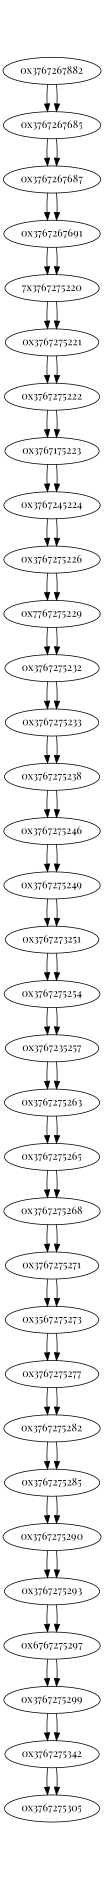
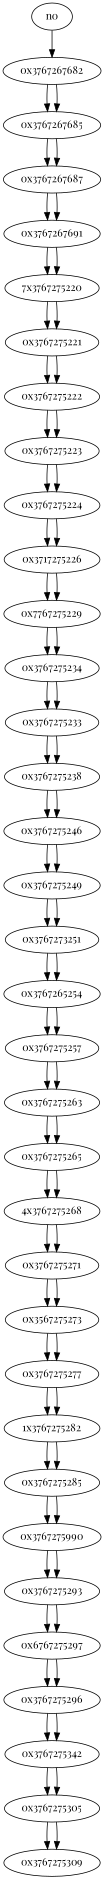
node "n0": added
node "0x3767267882": label "0x3767267882" -> "0x3767267682"
node "0x3767175223": label "0x3767175223" -> "0x3767275223"
node "0x3767245224": label "0x3767245224" -> "0x3767275224"
node "0x3767275226": label "0x3767275226" -> "0x3717275226"
node "0x3767275232": label "0x3767275232" -> "0x3767275234"
node "0x3767275254": label "0x3767275254" -> "0x3767265254"
node "0x3767235257": label "0x3767235257" -> "0x3767275257"
node "0x3767275268": label "0x3767275268" -> "4x3767275268"
node "0x3767275282": label "0x3767275282" -> "1x3767275282"
node "0x3767275290": label "0x3767275290" -> "0x3767275990"
node "0x3767275299": label "0x3767275299" -> "0x3767275296"
node "0x3767275309": added
